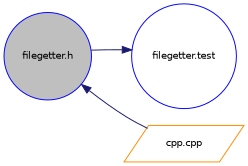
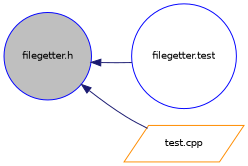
edge "filegetter.h" -> "filegetter.test": reversed
node "cpp.cpp": label "cpp.cpp" -> "test.cpp"
